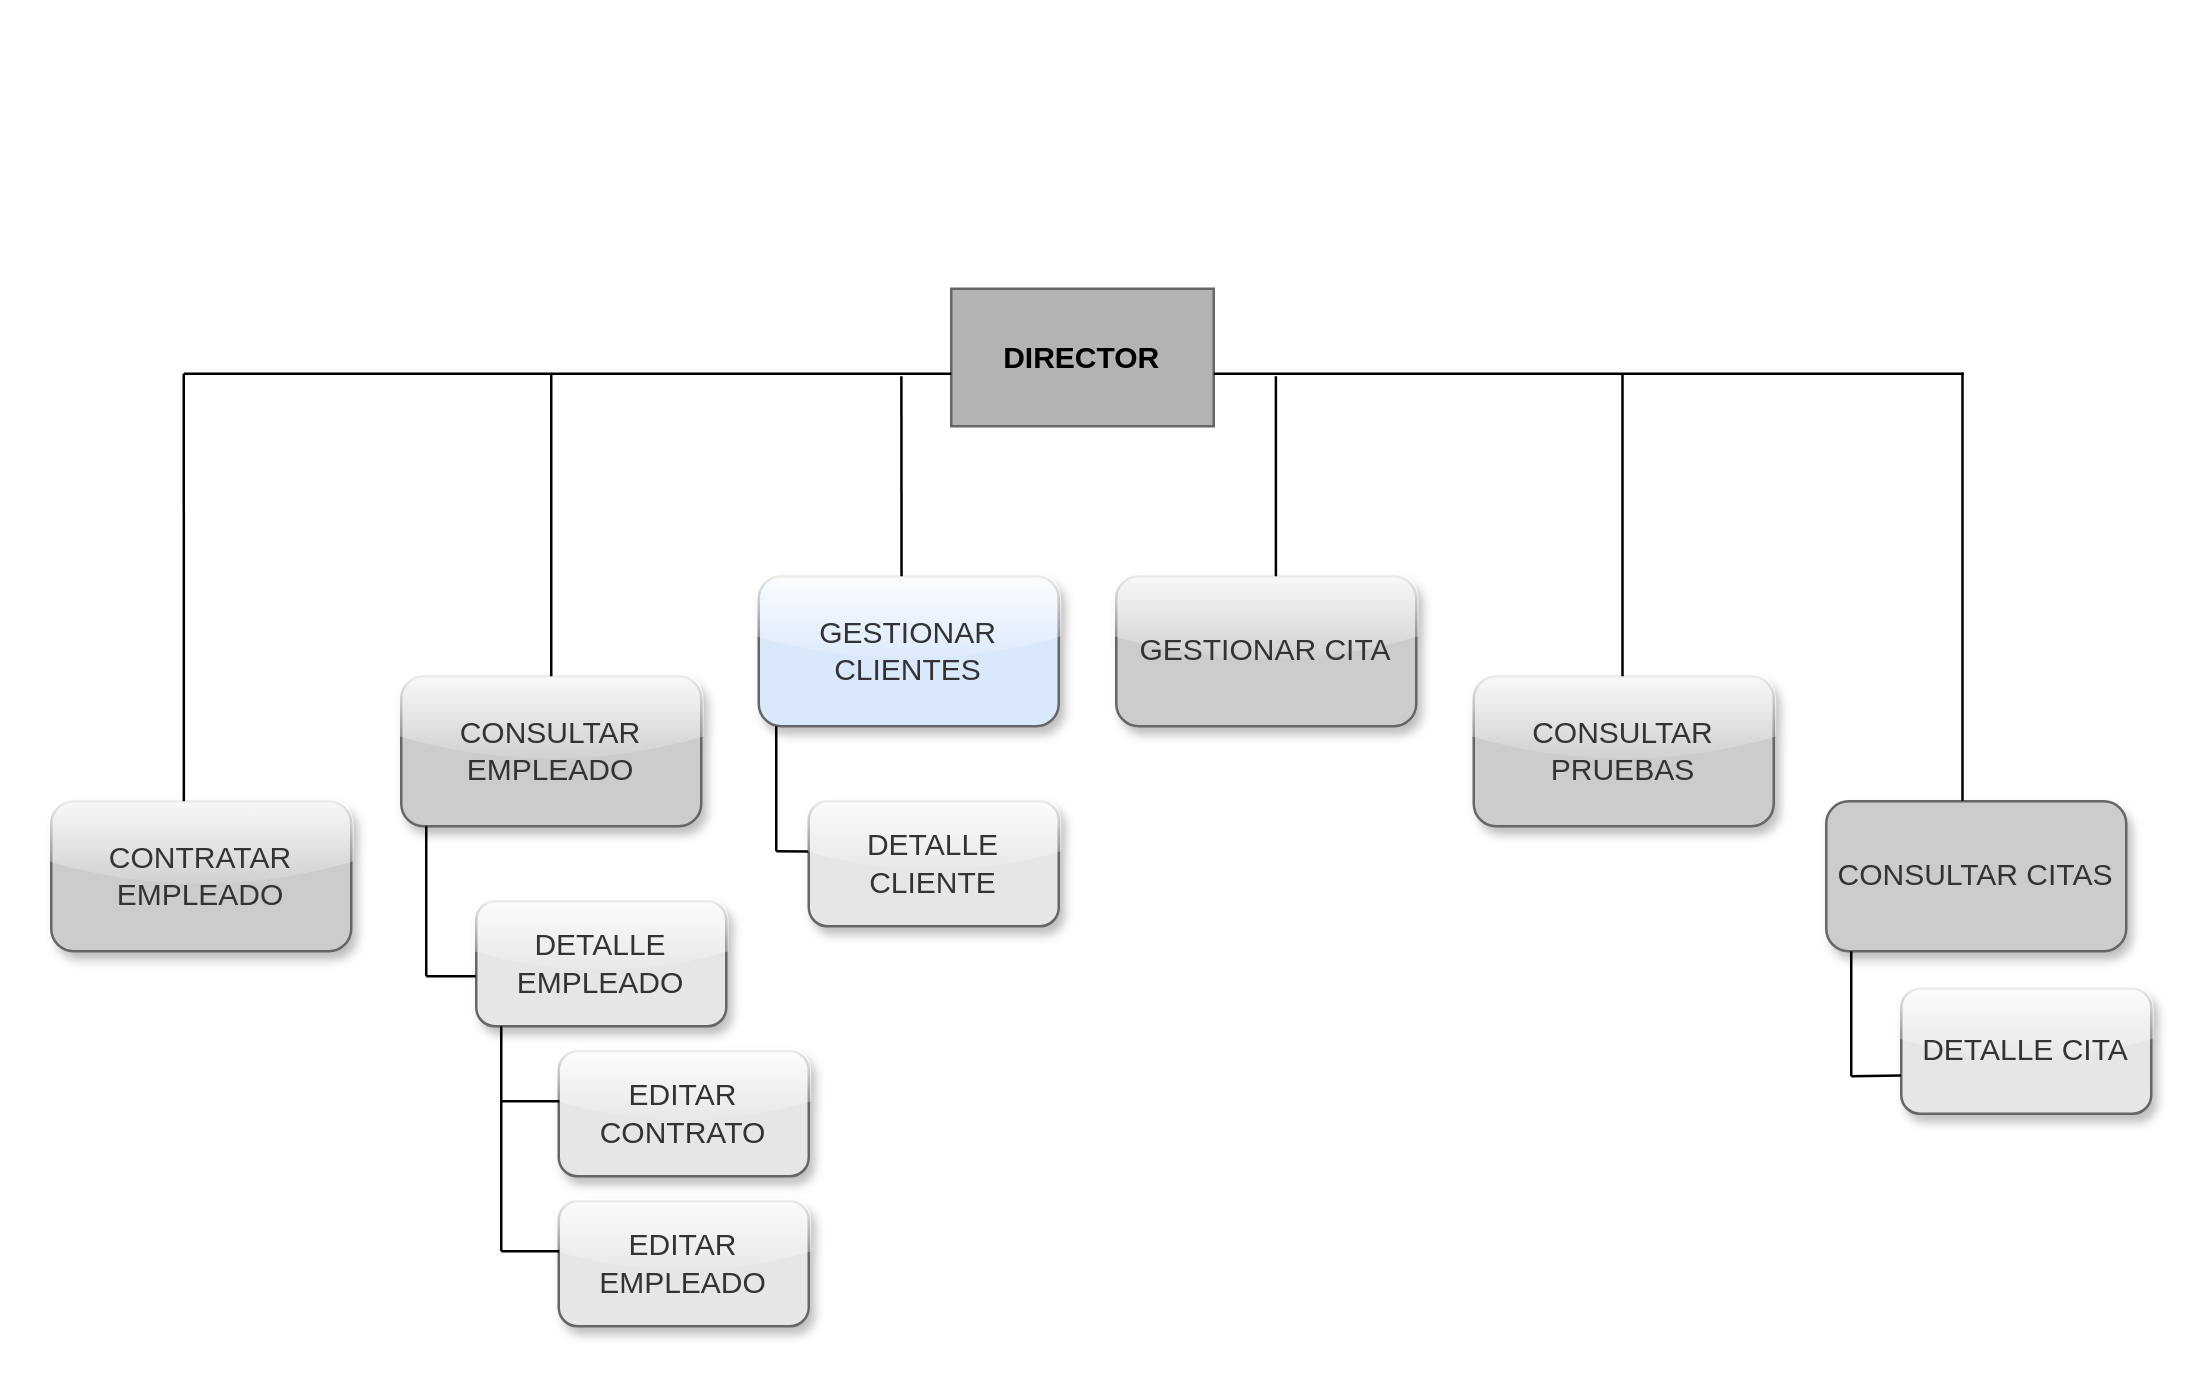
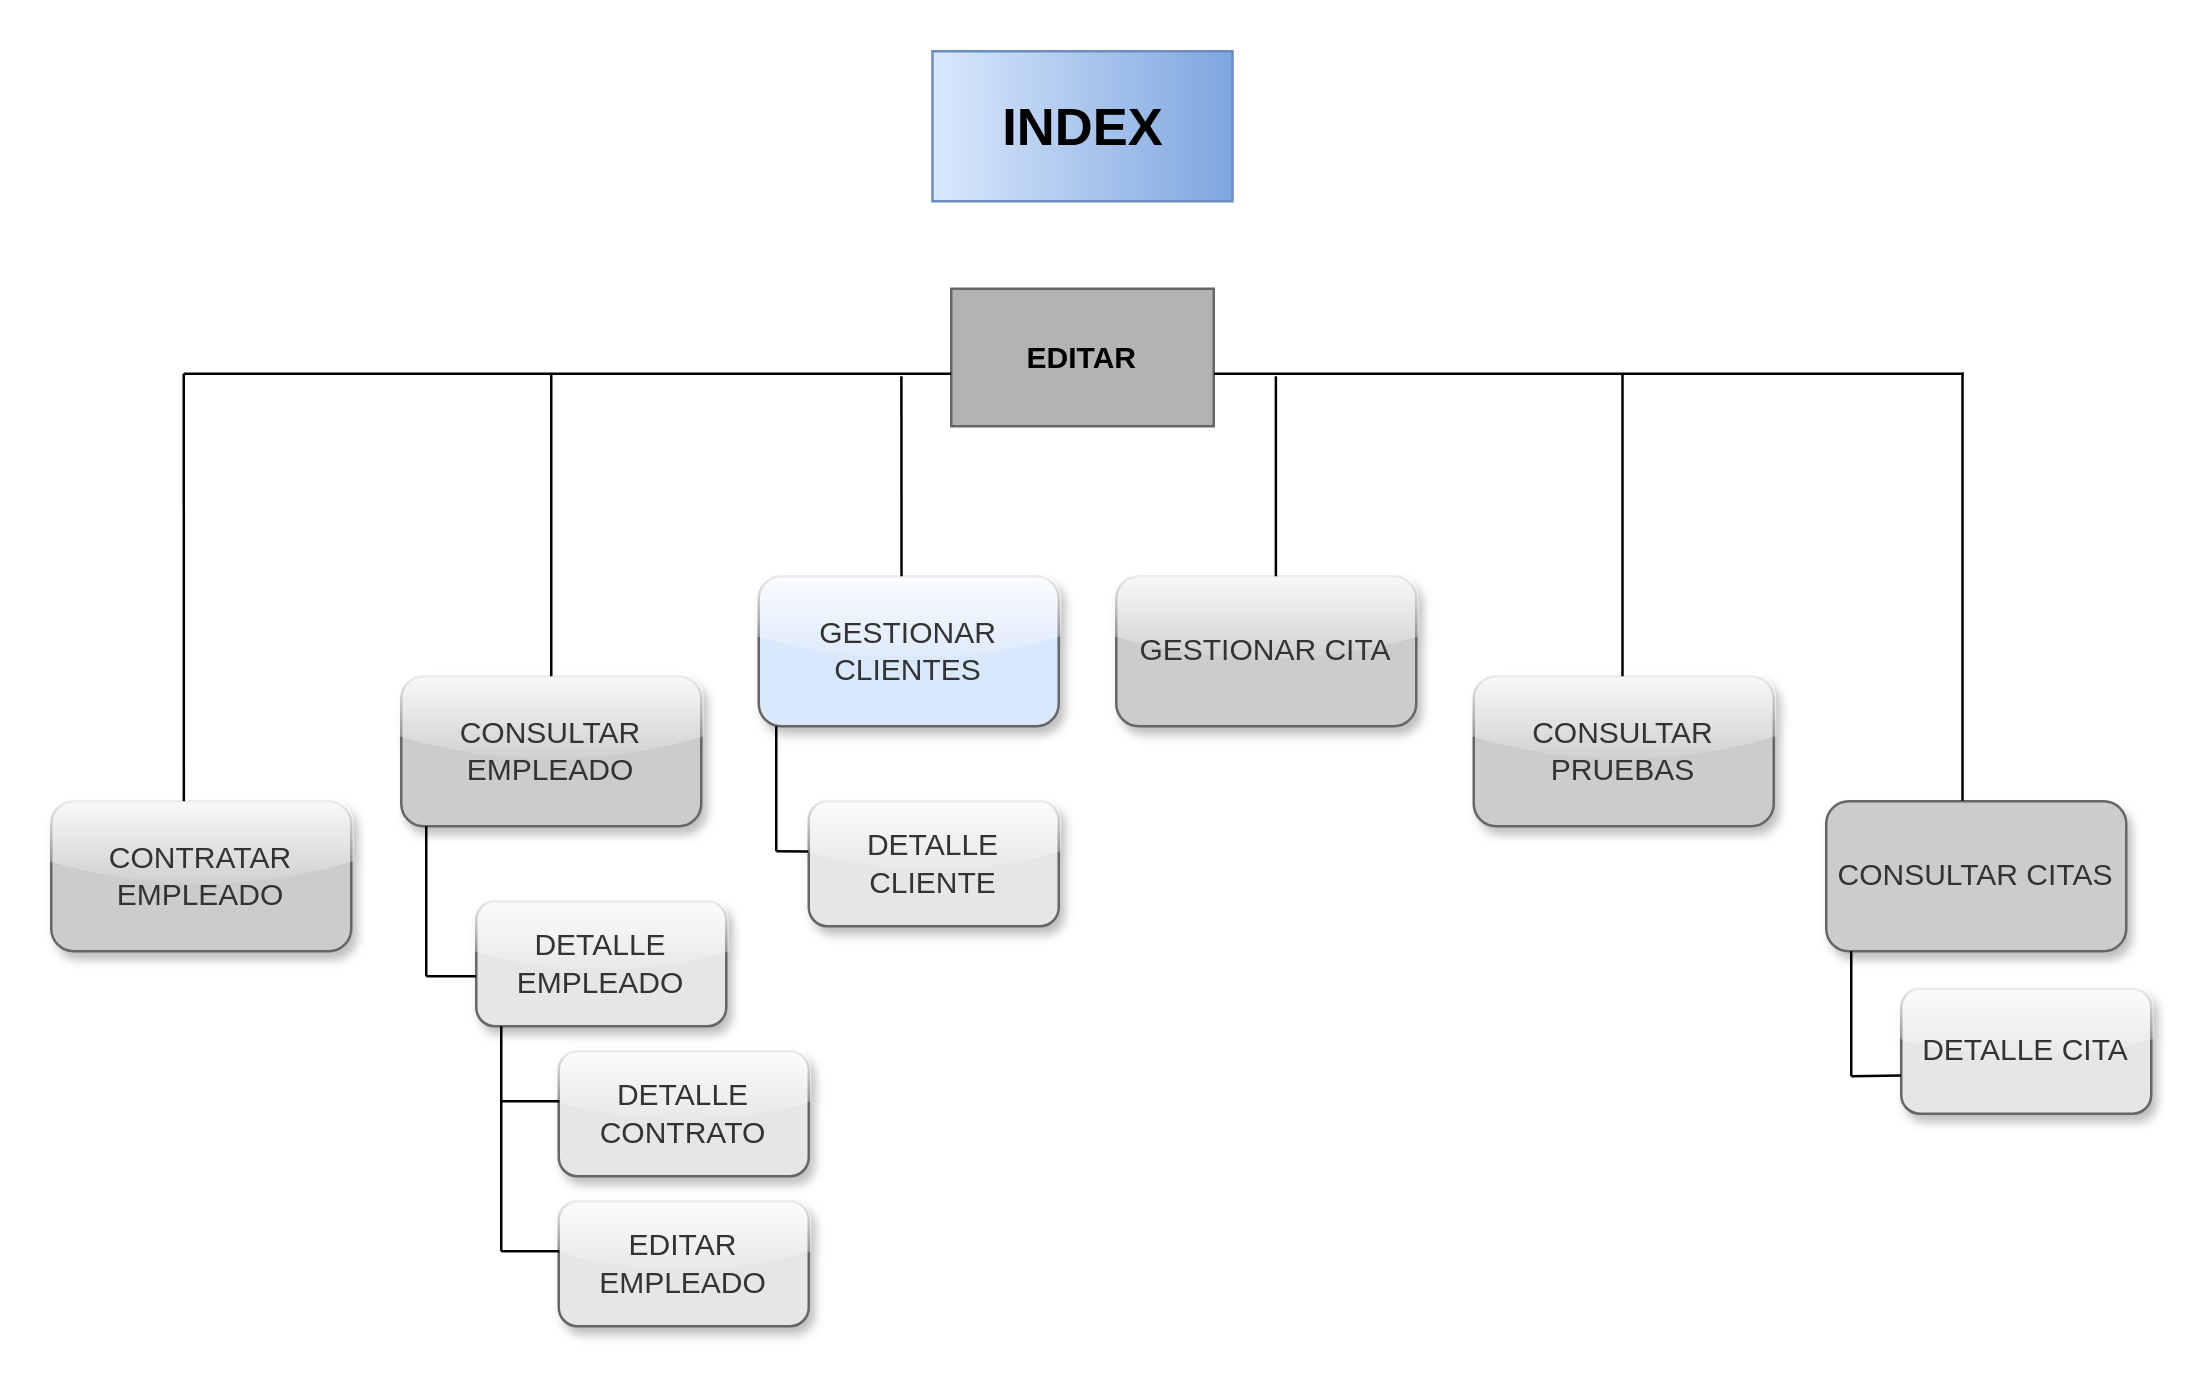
node "INDEX": added
node "DIRECTOR": label "DIRECTOR" -> "EDITAR"
node "EDITAR CONTRATO": label "EDITAR CONTRATO" -> "DETALLE CONTRATO"
